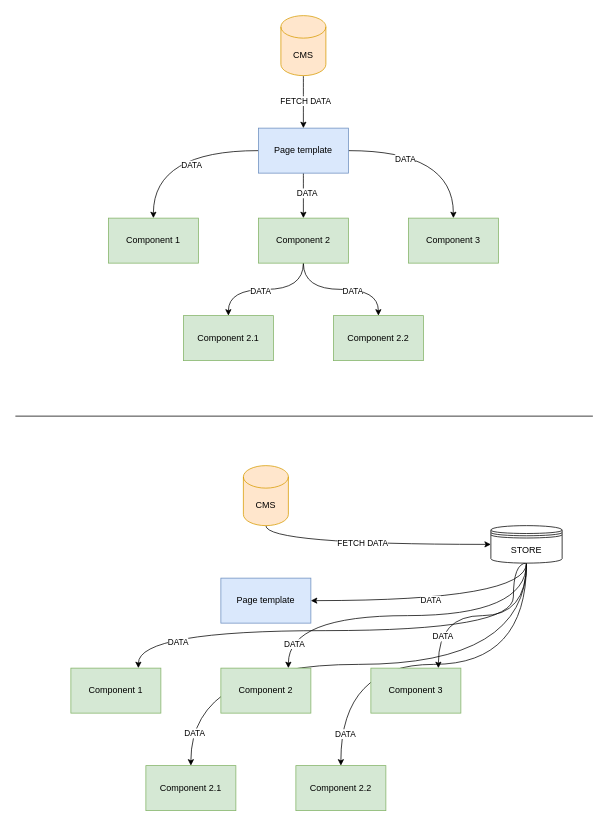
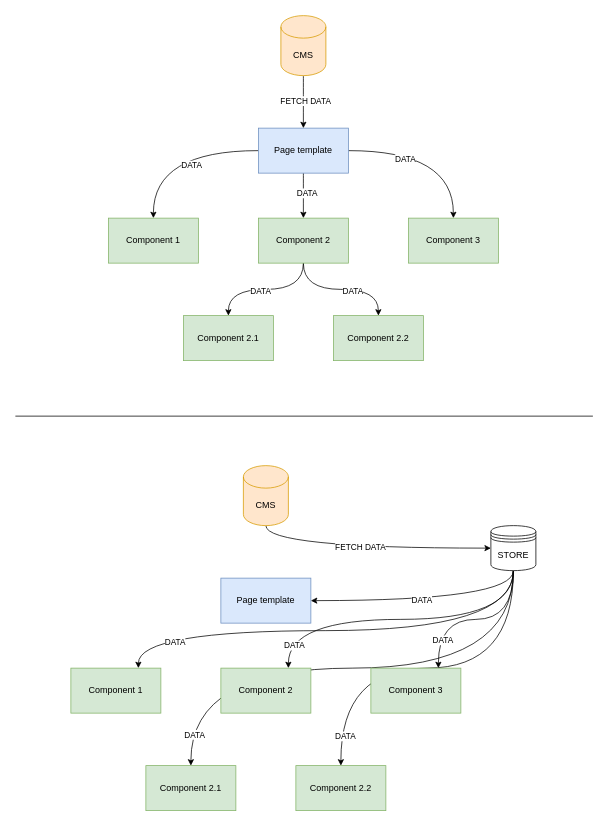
node "STORE": size 71x38 -> 45x45
